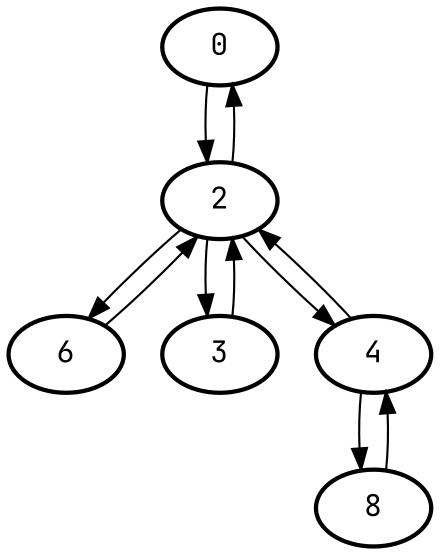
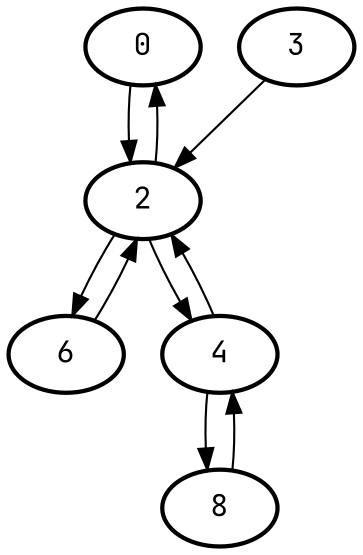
edge "2" -> "3": removed
